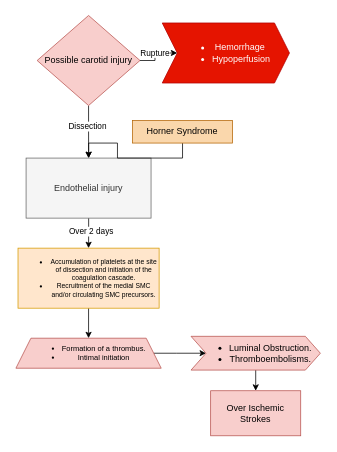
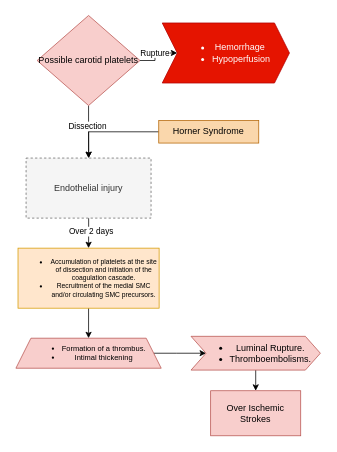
node "Possible carotid injury": label "Possible carotid injury" -> "Possible carotid platelets"
node "Horner Syndrome": moved (182, 132) -> (209, 132)
node "Endothelial injury": style solid -> dashed
node "Formation of a thrombus. Intimal initiation": label "Formation of a thrombus. Intimal initiation" -> "Formation of a thrombus. Intimal thickening"
node "Luminal Obstruction. Thromboembolisms.": label "Luminal Obstruction. Thromboembolisms." -> "Luminal Rupture. Thromboembolisms."
